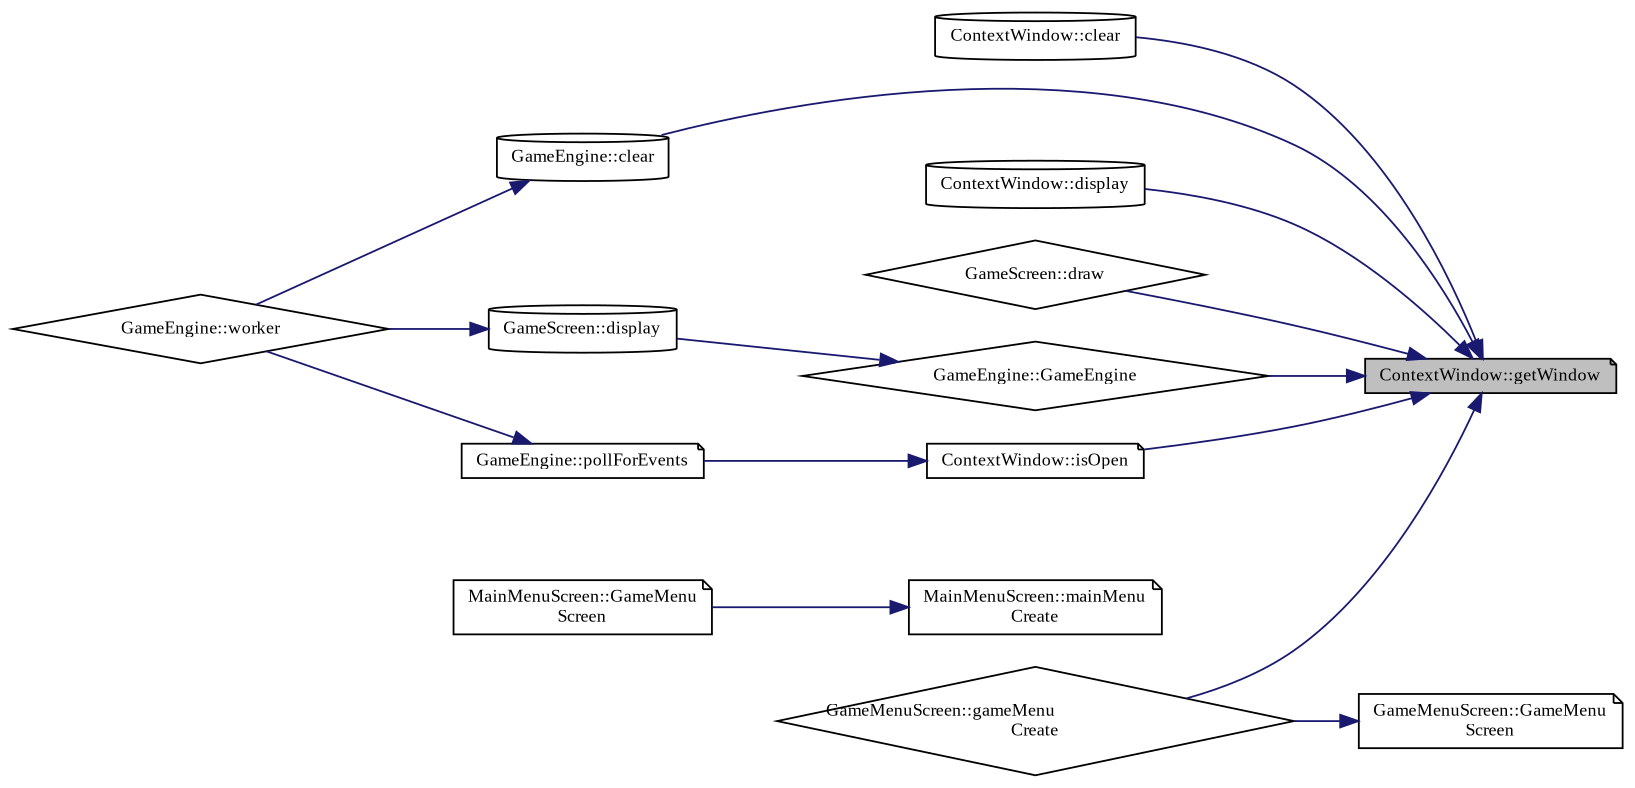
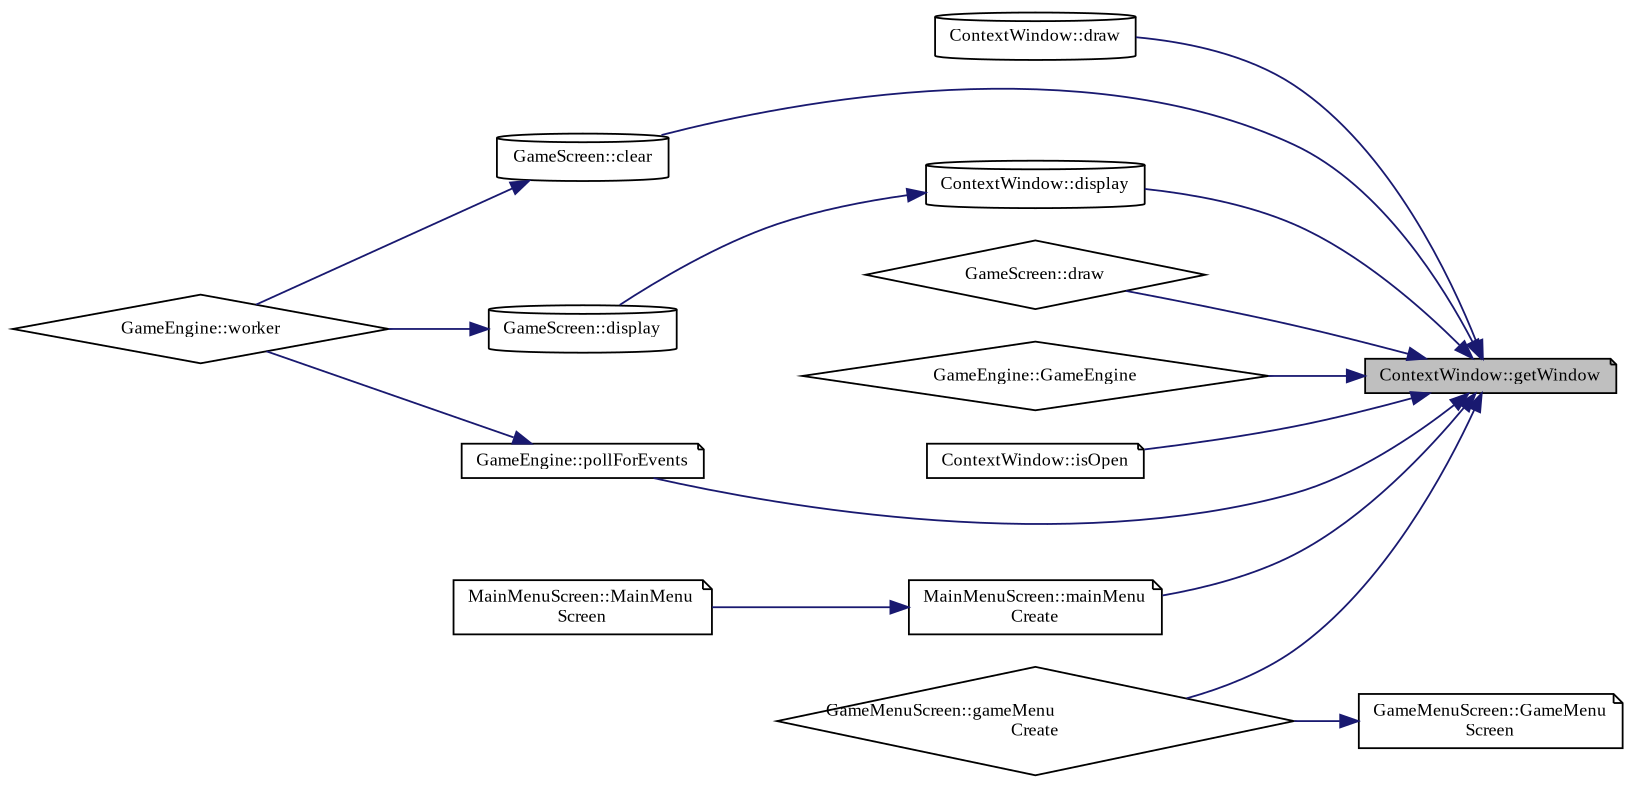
node "ContextWindow::clear": label "ContextWindow::clear" -> "ContextWindow::draw"
node "GameEngine::clear": label "GameEngine::clear" -> "GameScreen::clear"
edge "GameScreen::display" -> "GameEngine::GameEngine": now "GameScreen::display" -> "ContextWindow::display"
edge "GameEngine::pollForEvents" -> "ContextWindow::isOpen": now "GameEngine::pollForEvents" -> "ContextWindow::getWindow"
edge "MainMenuScreen::mainMenu Create" -> "ContextWindow::getWindow": added
node "MainMenuScreen::GameMenu Screen": label "MainMenuScreen::GameMenu Screen" -> "MainMenuScreen::MainMenu Screen"
